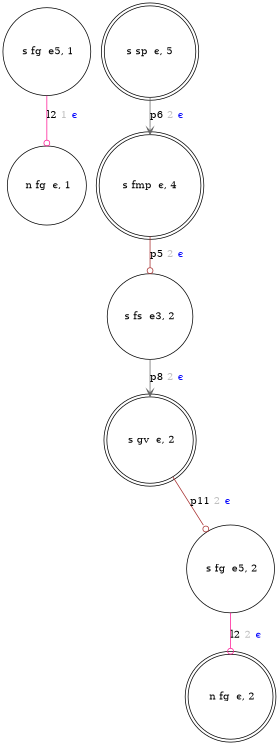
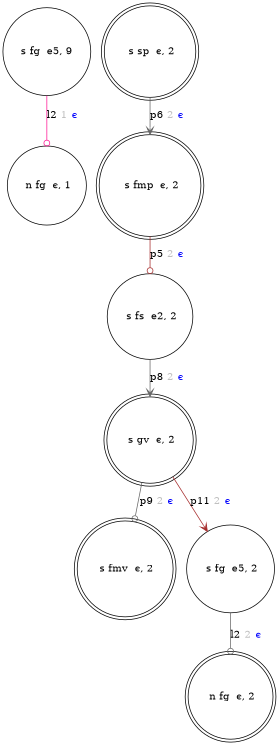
node "s fg  e5, 1": label "s fg  e5, 1" -> "s fg  e5, 9"
node "s sp  ϵ, 5": label "s sp  ϵ, 5" -> "s sp  ϵ, 2"
node "s fmp  ϵ, 4": label "s fmp  ϵ, 4" -> "s fmp  ϵ, 2"
node "s fs  e3, 2": label "s fs  e3, 2" -> "s fs  e2, 2"
edge "s gv  ϵ, 2" -> "s fg  e5, 2": arrowhead odot -> vee
node "s fmv  ϵ, 2": added
edge "s fg  e5, 2" -> "n fg  ϵ, 2": color deeppink -> gray40
